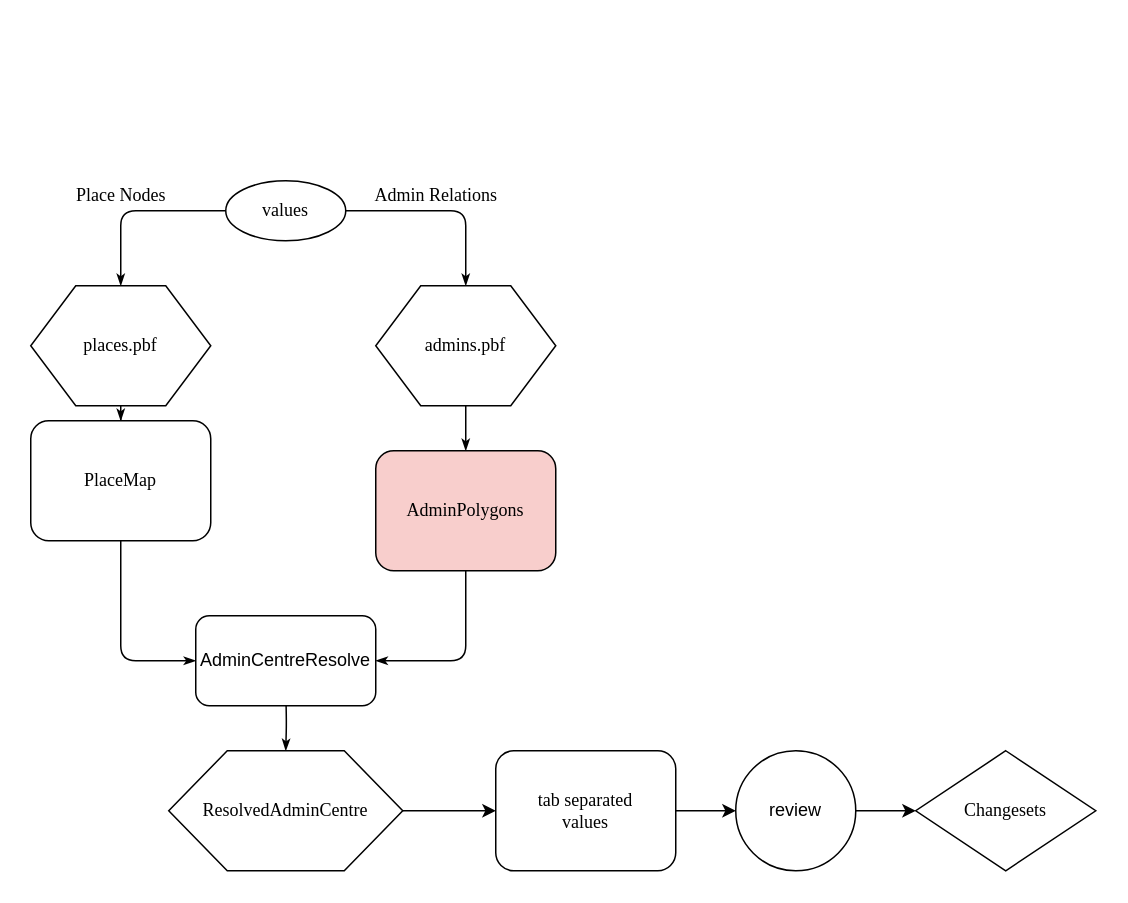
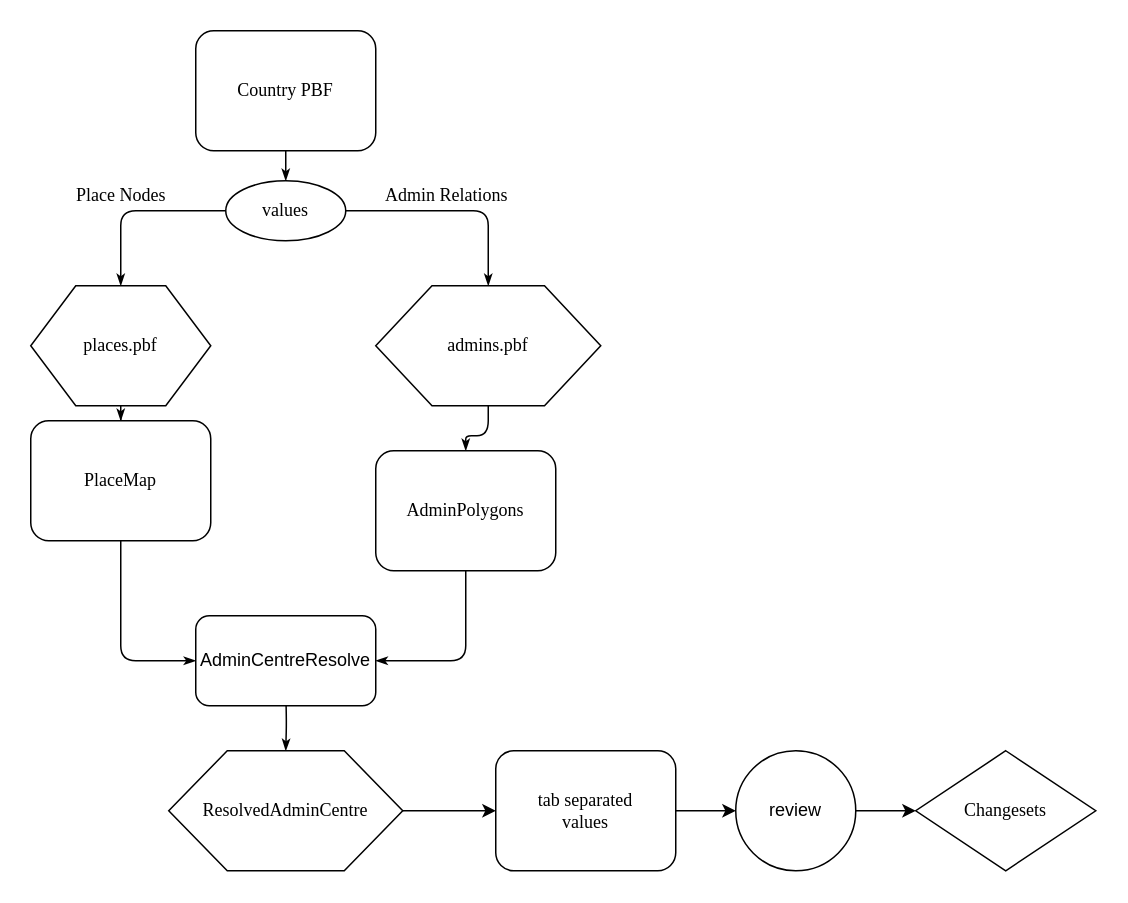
node "Country PBF": added
edge "Country PBF" -> "values": added
node "admins.pbf": size 180x120 -> 225x120
node "AdminPolygons": fillcolor #f8cecc -> #ffffff
